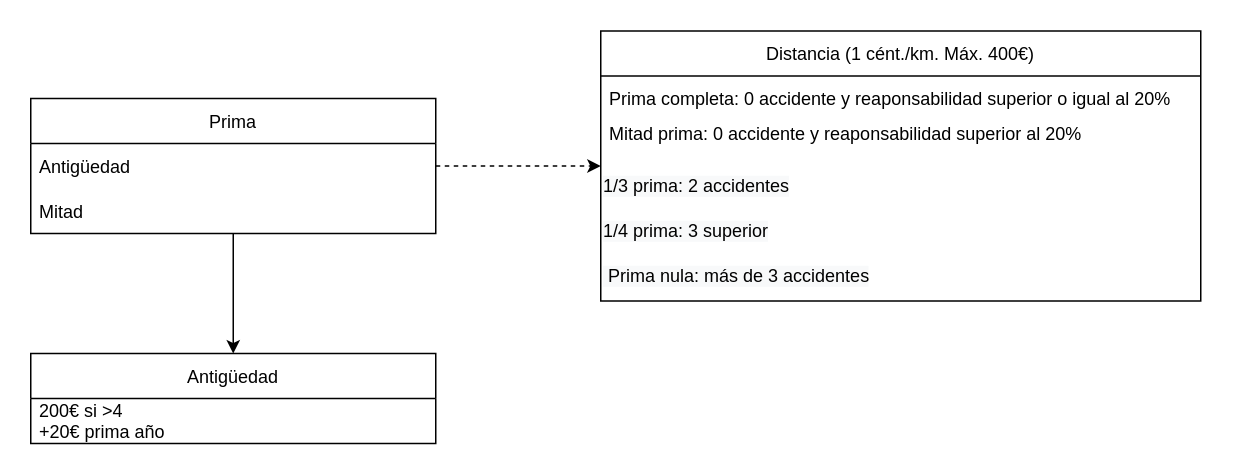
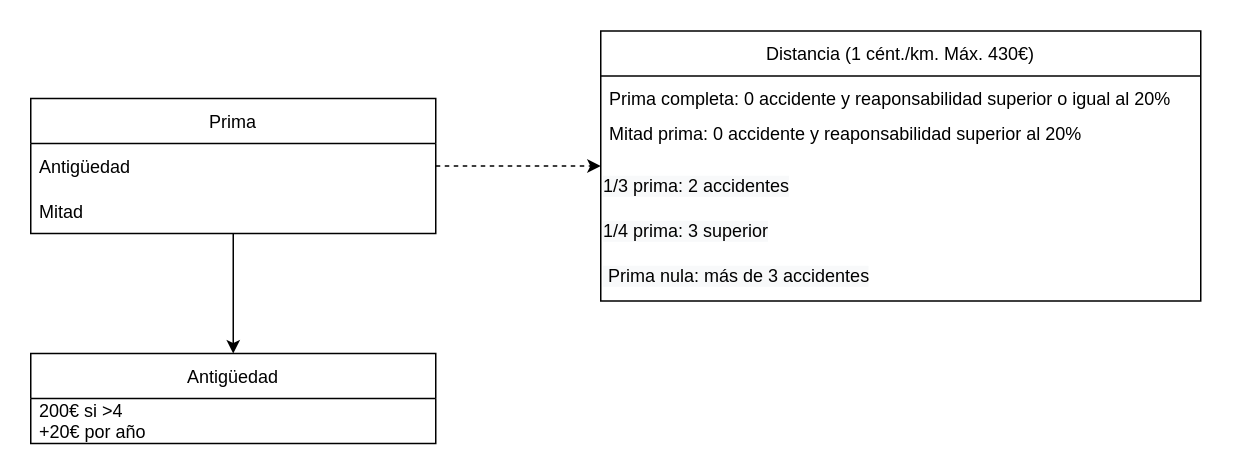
node "Distancia (1 cént./km. Máx. 400€)": label "Distancia (1 cént./km. Máx. 400€)" -> "Distancia (1 cént./km. Máx. 430€)"
node "200€ si >4 +20€ prima año": label "200€ si >4 +20€ prima año" -> "200€ si >4 +20€ por año"
